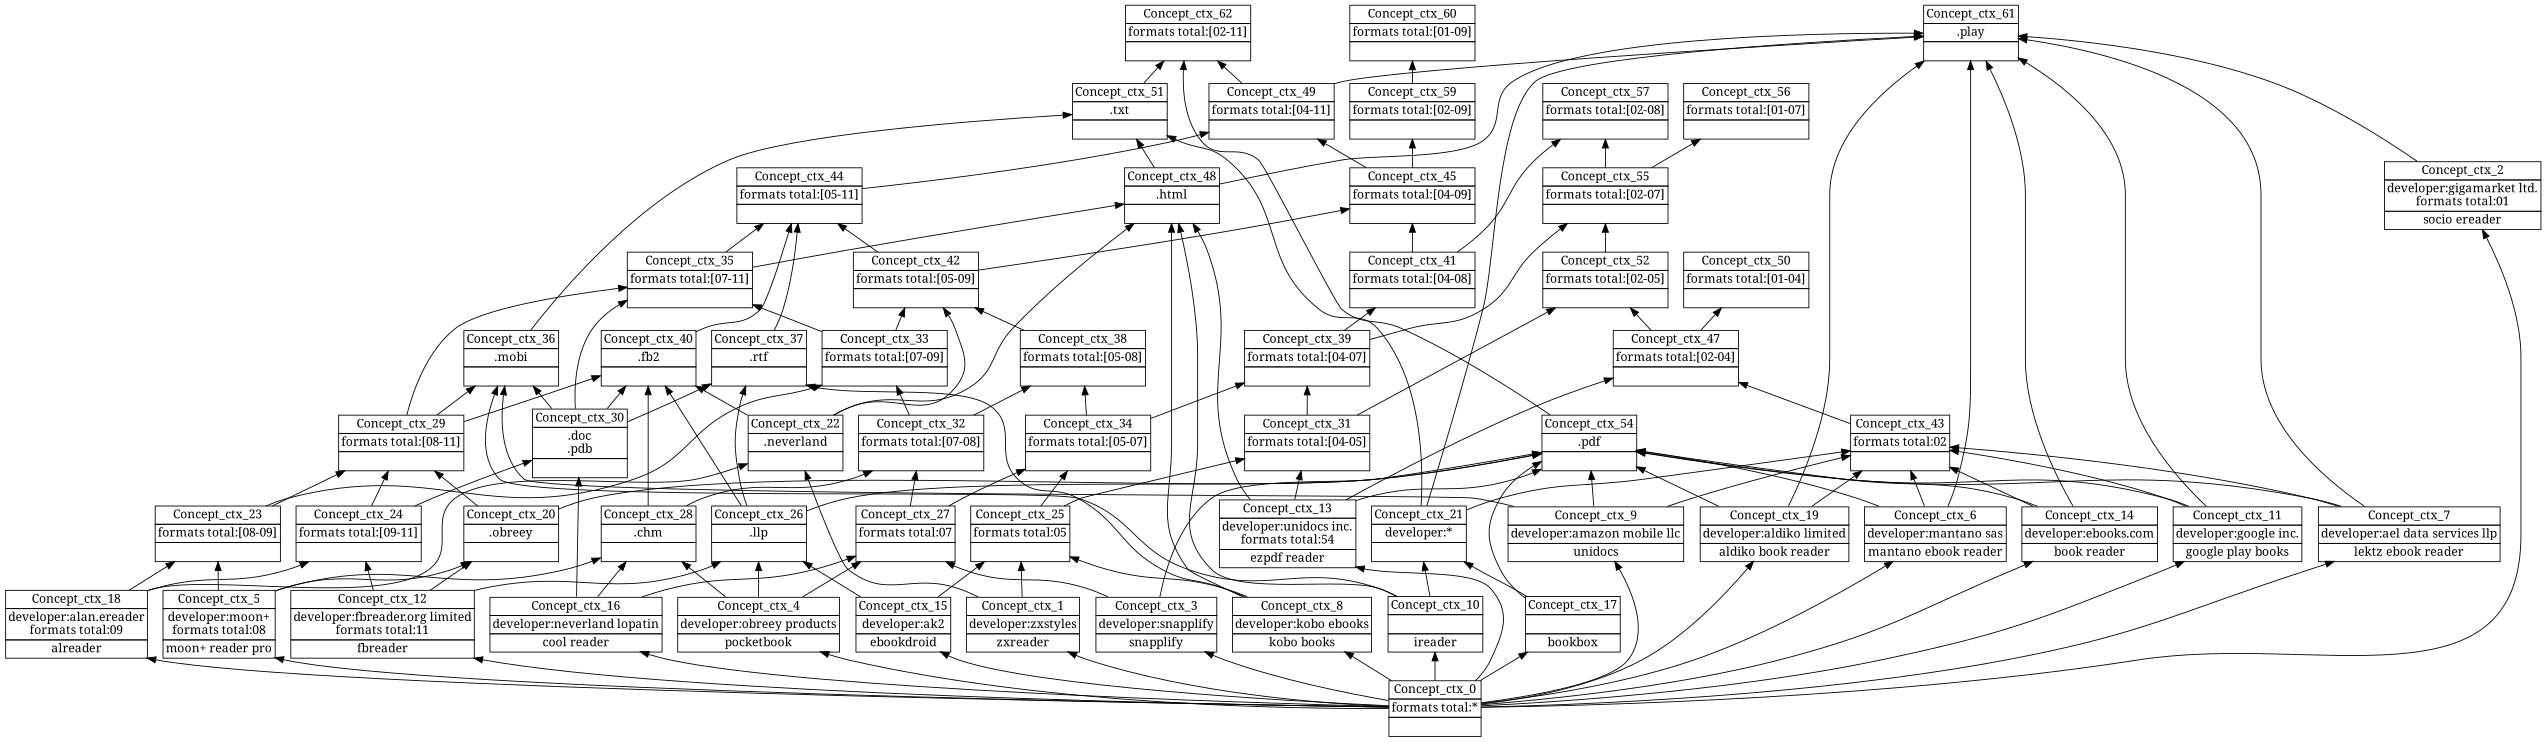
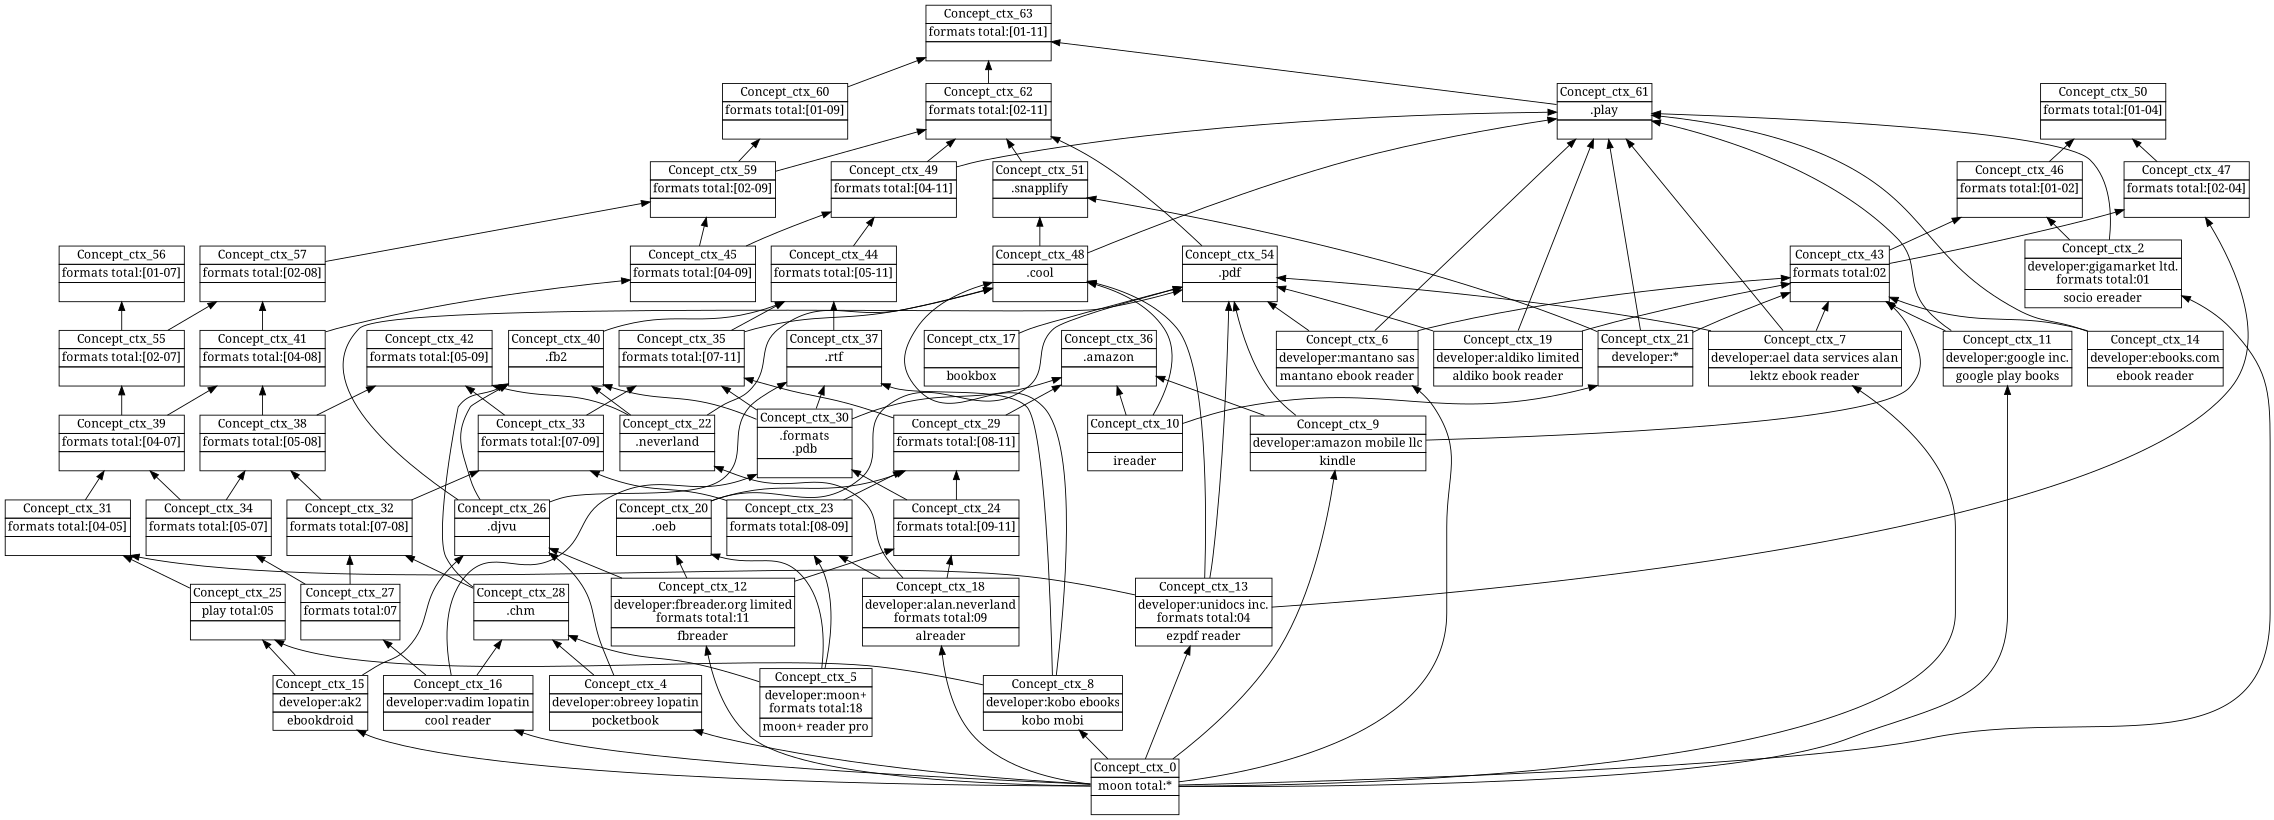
node "Concept_ctx_63": added
node "Concept_ctx_51": text ".txt" -> ".snapplify"
edge "Concept_ctx_36" -> "Concept_ctx_51": removed
edge "Concept_ctx_59" -> "Concept_ctx_62": added
node "Concept_ctx_46": added
node "Concept_ctx_48": text ".html" -> ".cool"
edge "Concept_ctx_57" -> "Concept_ctx_59": added
edge "Concept_ctx_42" -> "Concept_ctx_44": removed
edge "Concept_ctx_42" -> "Concept_ctx_45": removed
node "Concept_ctx_52": removed
node "Concept_ctx_36": text ".mobi" -> ".amazon"
edge "Concept_ctx_29" -> "Concept_ctx_40": removed
edge "Concept_ctx_38" -> "Concept_ctx_41": added
node "Concept_ctx_30": text ".doc" -> ".formats"
edge "Concept_ctx_14" -> "Concept_ctx_54": removed
edge "Concept_ctx_11" -> "Concept_ctx_54": removed
edge "Concept_ctx_25" -> "Concept_ctx_34": removed
node "Concept_ctx_20": text ".obreey" -> ".oeb"
node "Concept_ctx_26": text ".llp" -> ".djvu"
node "Concept_ctx_25": text "formats total:05" -> "play total:05"
node "Concept_ctx_7": text "developer:ael data services llp" -> "developer:ael data services alan"
node "Concept_ctx_13": text "formats total:54" -> "formats total:04"
node "Concept_ctx_9": text "unidocs" -> "kindle"
node "Concept_ctx_14": text "book reader" -> "ebook reader"
edge "Concept_ctx_17" -> "Concept_ctx_21": removed
edge "Concept_ctx_4" -> "Concept_ctx_27": removed
node "Concept_ctx_18": text "developer:alan.ereader" -> "developer:alan.neverland"
node "Concept_ctx_16": text "developer:neverland lopatin" -> "developer:vadim lopatin"
node "Concept_ctx_4": text "developer:obreey products" -> "developer:obreey lopatin"
node "Concept_ctx_1": removed
node "Concept_ctx_3": removed
node "Concept_ctx_5": text "formats total:08" -> "formats total:18"
node "Concept_ctx_8": text "kobo books" -> "kobo mobi"
edge "Concept_ctx_0" -> "Concept_ctx_14": removed
edge "Concept_ctx_0" -> "Concept_ctx_19": removed
edge "Concept_ctx_0" -> "Concept_ctx_17": removed
edge "Concept_ctx_0" -> "Concept_ctx_10": removed
edge "Concept_ctx_0" -> "Concept_ctx_5": removed
node "Concept_ctx_0": text "formats total:*" -> "moon total:*"
